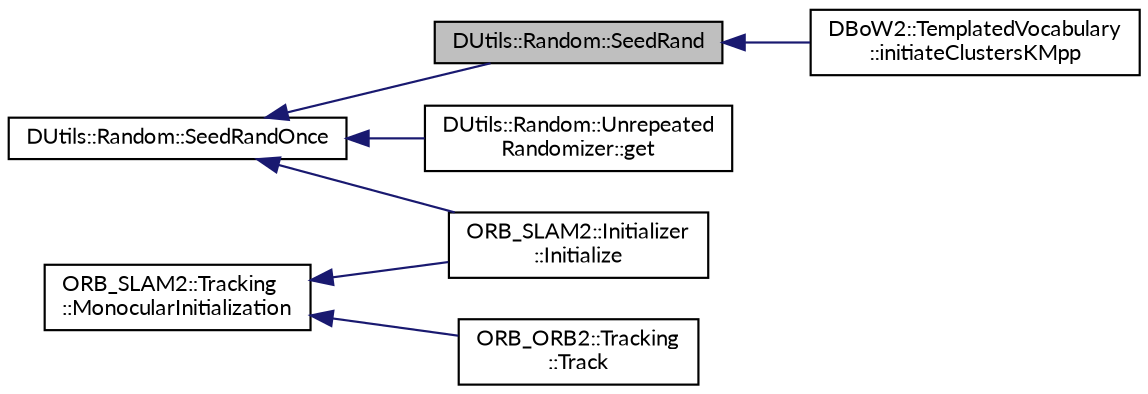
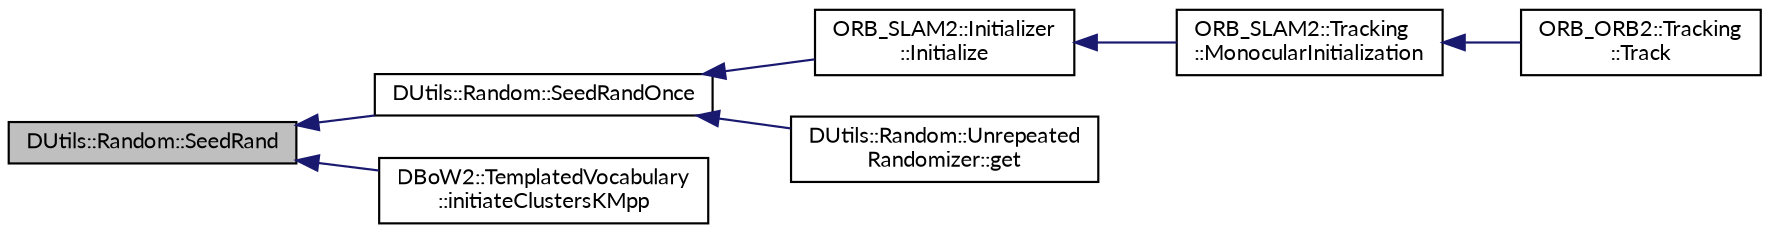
edge "DUtils::Random::SeedRand" -> "DUtils::Random::SeedRandOnce": reversed
edge "ORB_SLAM2::Initializer ::Initialize" -> "ORB_SLAM2::Tracking ::MonocularInitialization": reversed
